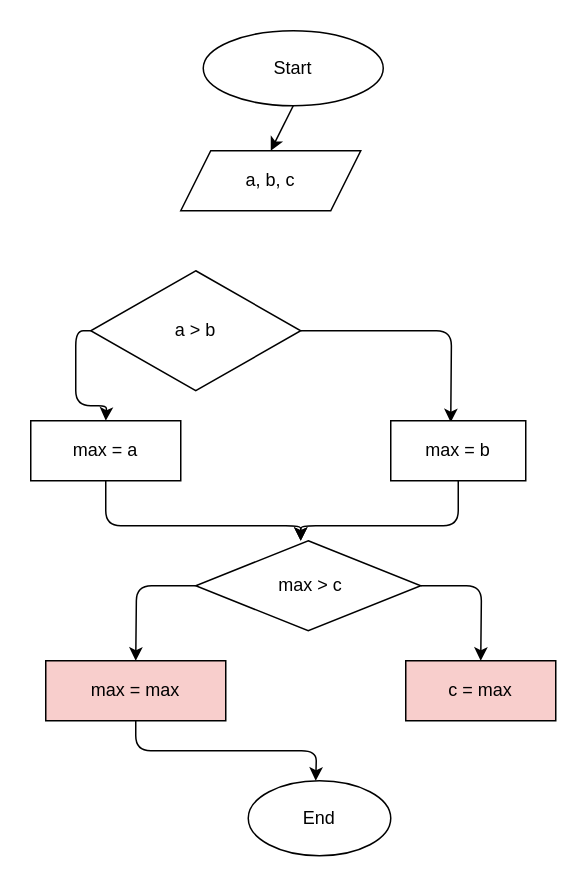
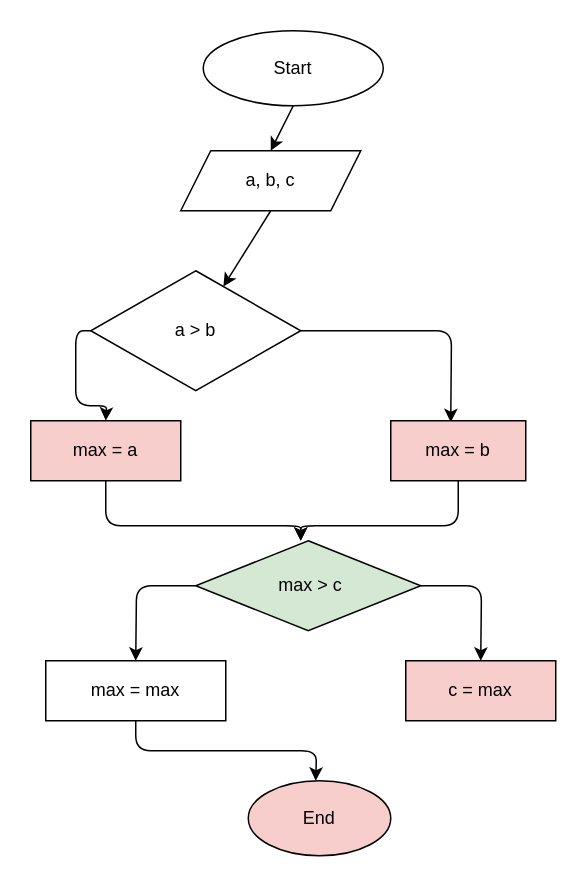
edge "a, b, c" -> "a > b": added
node "max = a": fillcolor #ffffff -> #f8cecc
node "max = b": fillcolor #ffffff -> #f8cecc
node "max > c": fillcolor #ffffff -> #d5e8d4
node "max = max": fillcolor #f8cecc -> #ffffff
node "End": fillcolor #ffffff -> #f8cecc
